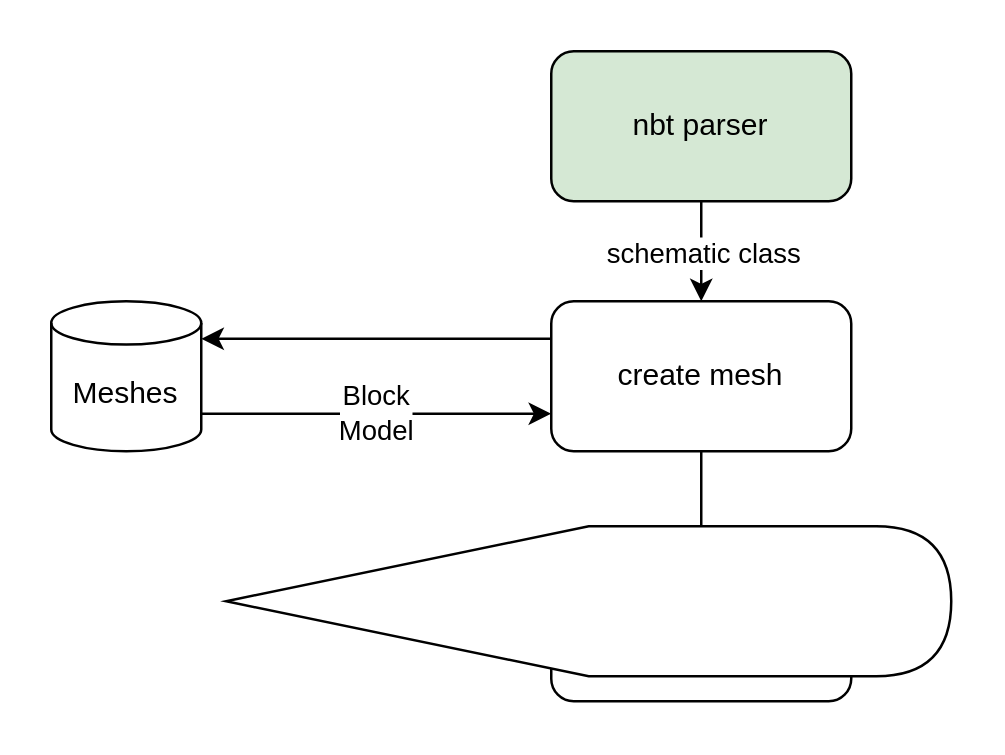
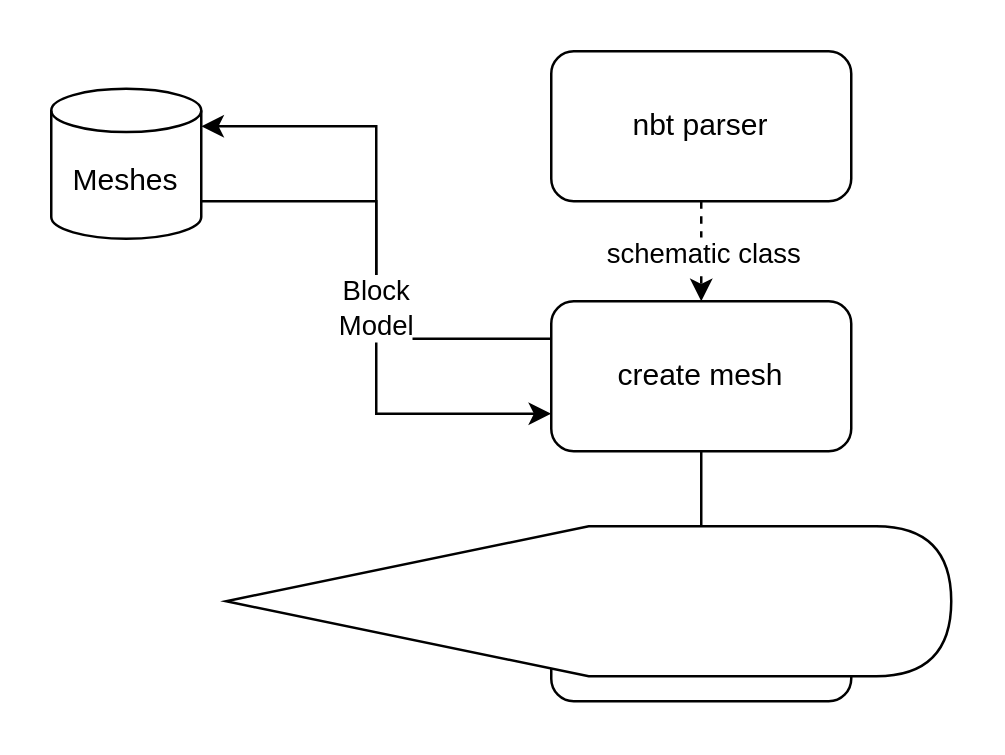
node "nbt parser": fillcolor #d5e8d4 -> #ffffff
edge "nbt parser" -> "create mesh": style solid -> dashed
node "Meshes": moved (126, 376) -> (126, 164)
